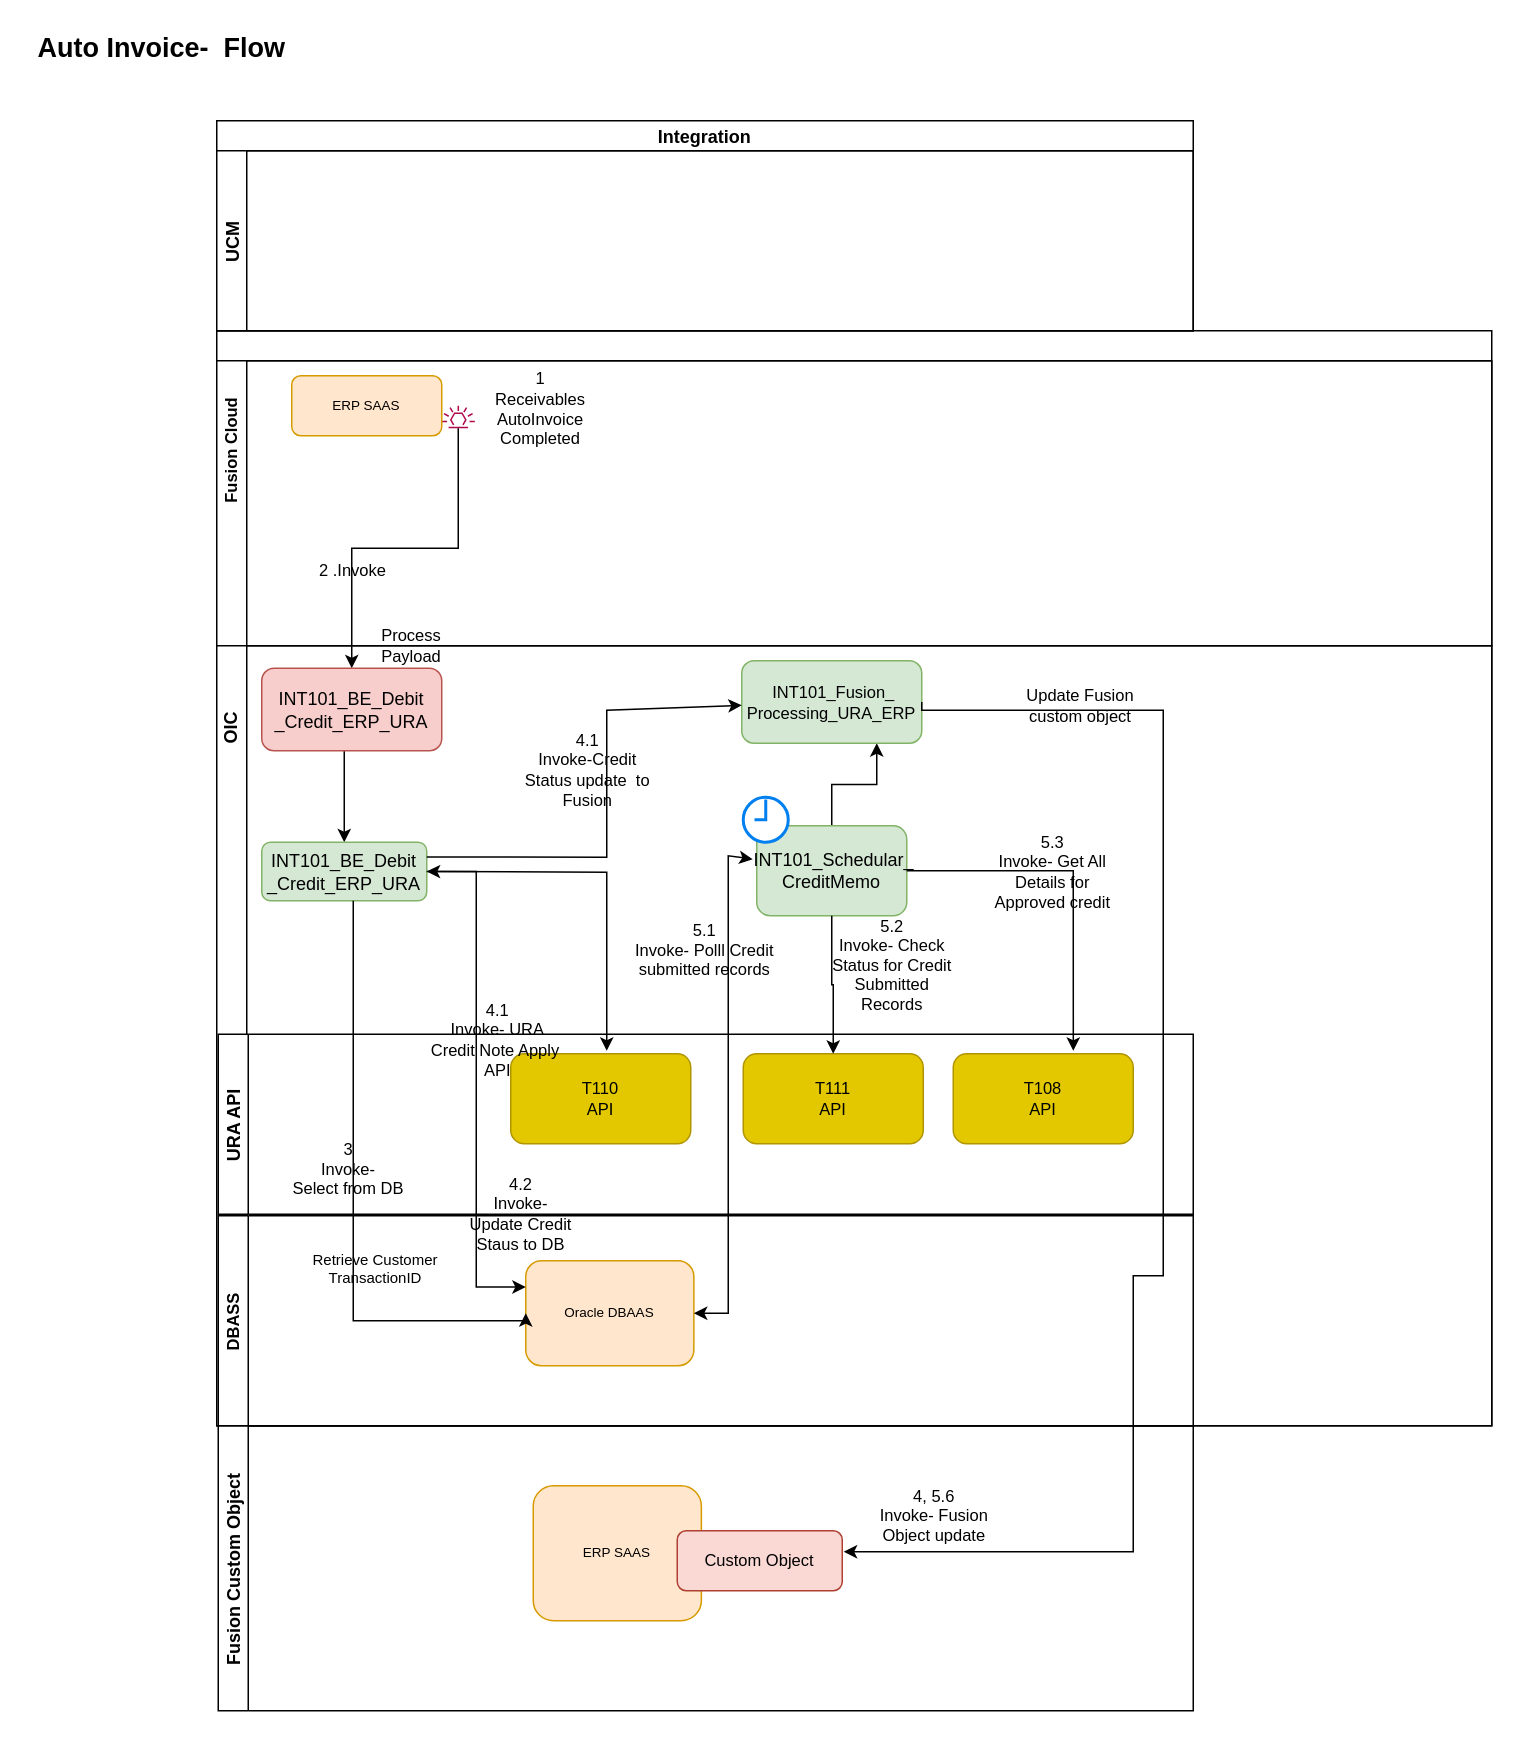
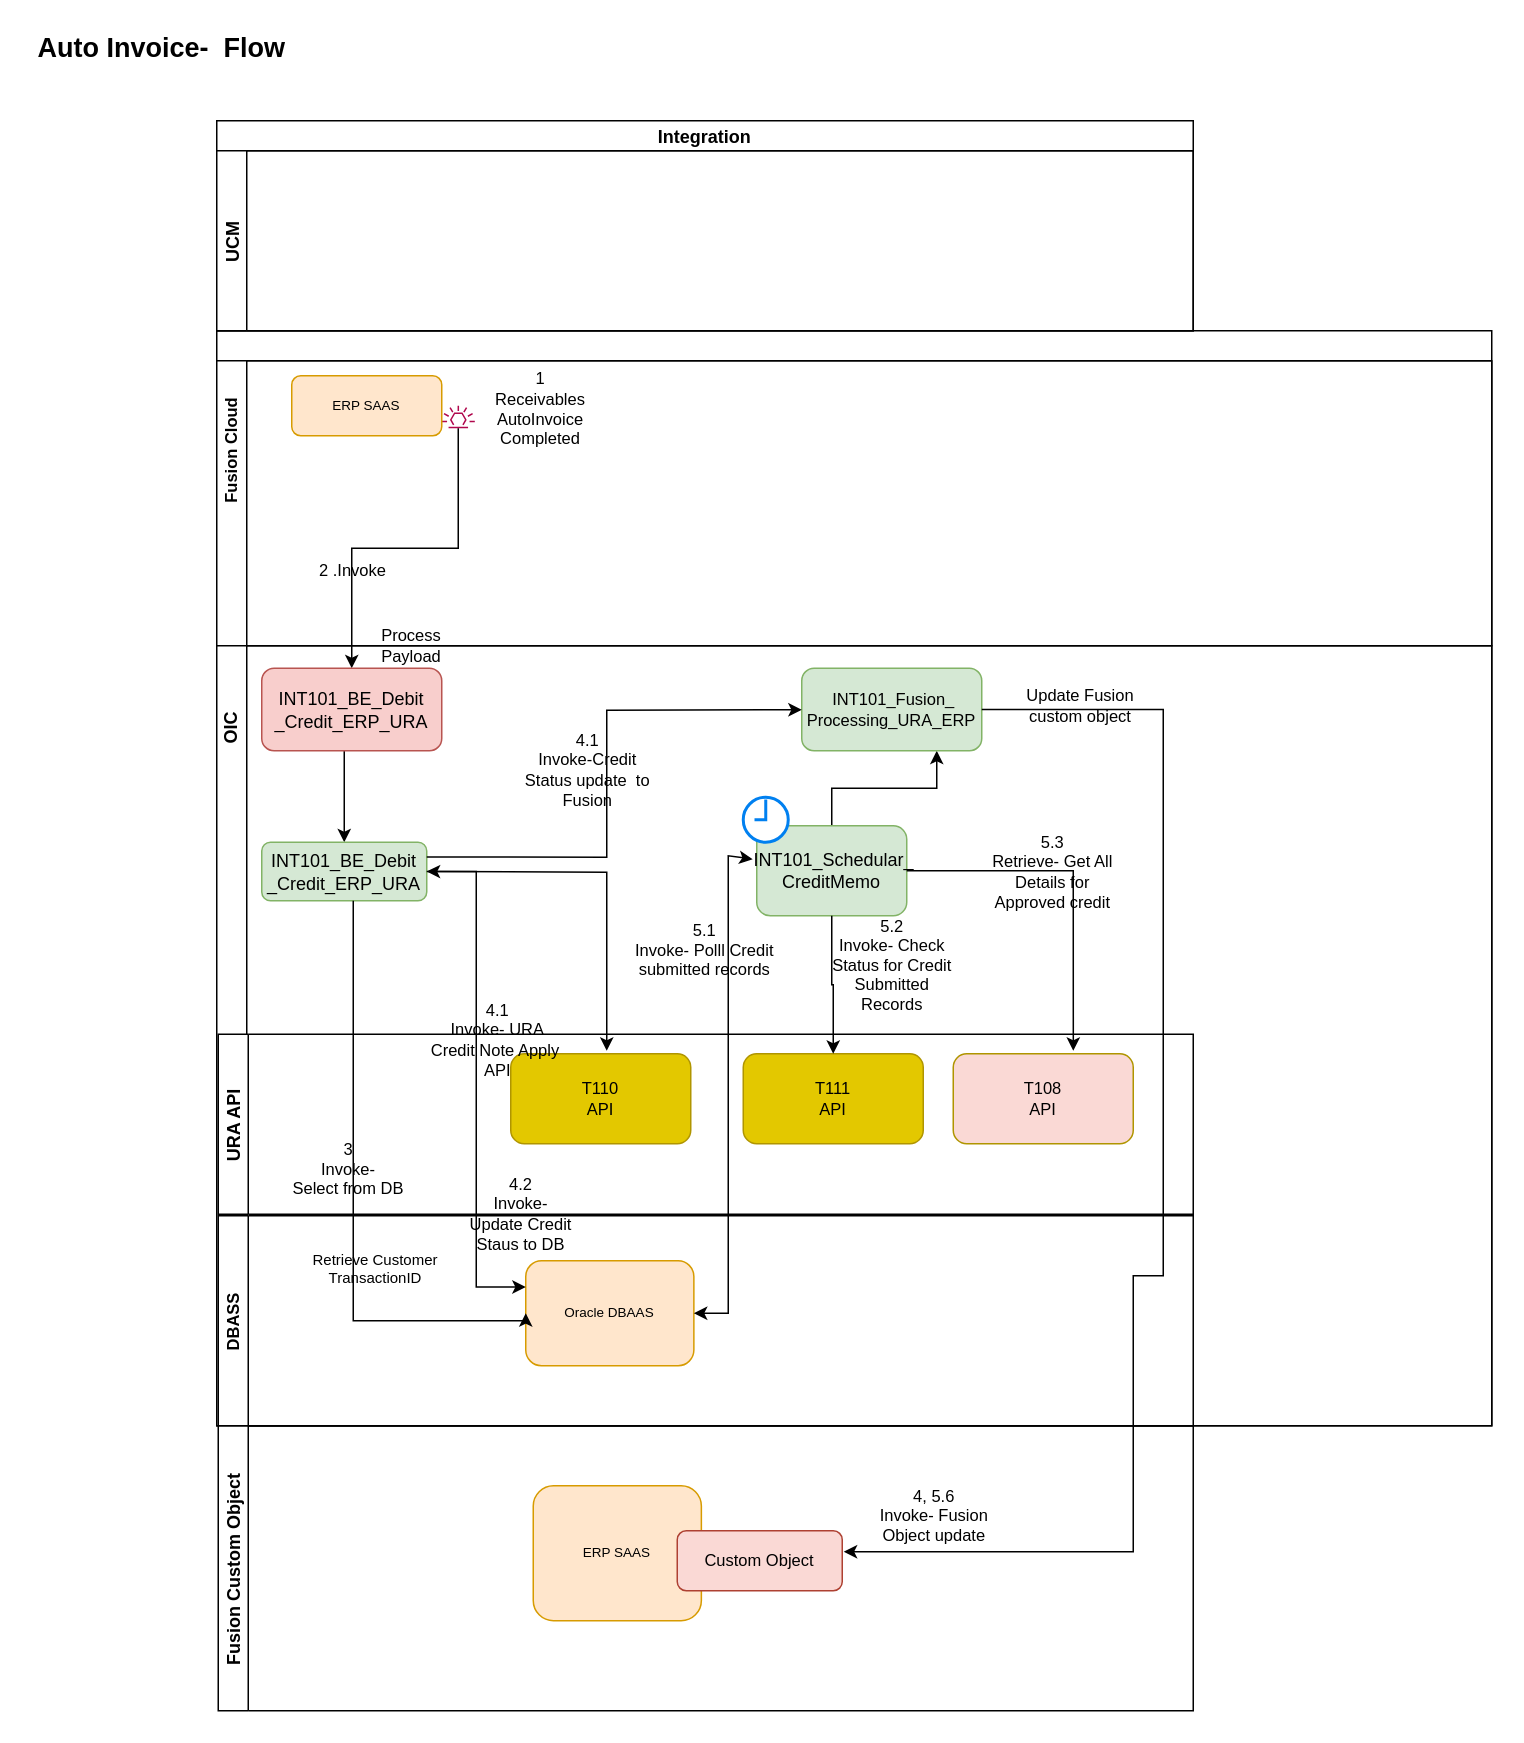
node "INT101_Fusion_ Processing_URA_ERP": moved (832, 702) -> (892, 710)
node "5.3 Invoke- Get All Details for Approved credit": label "5.3 Invoke- Get All Details for Approved credit" -> "5.3 Retrieve- Get All Details for Approved credit"
node "T108 API": fillcolor #e3c800 -> #fad9d5
